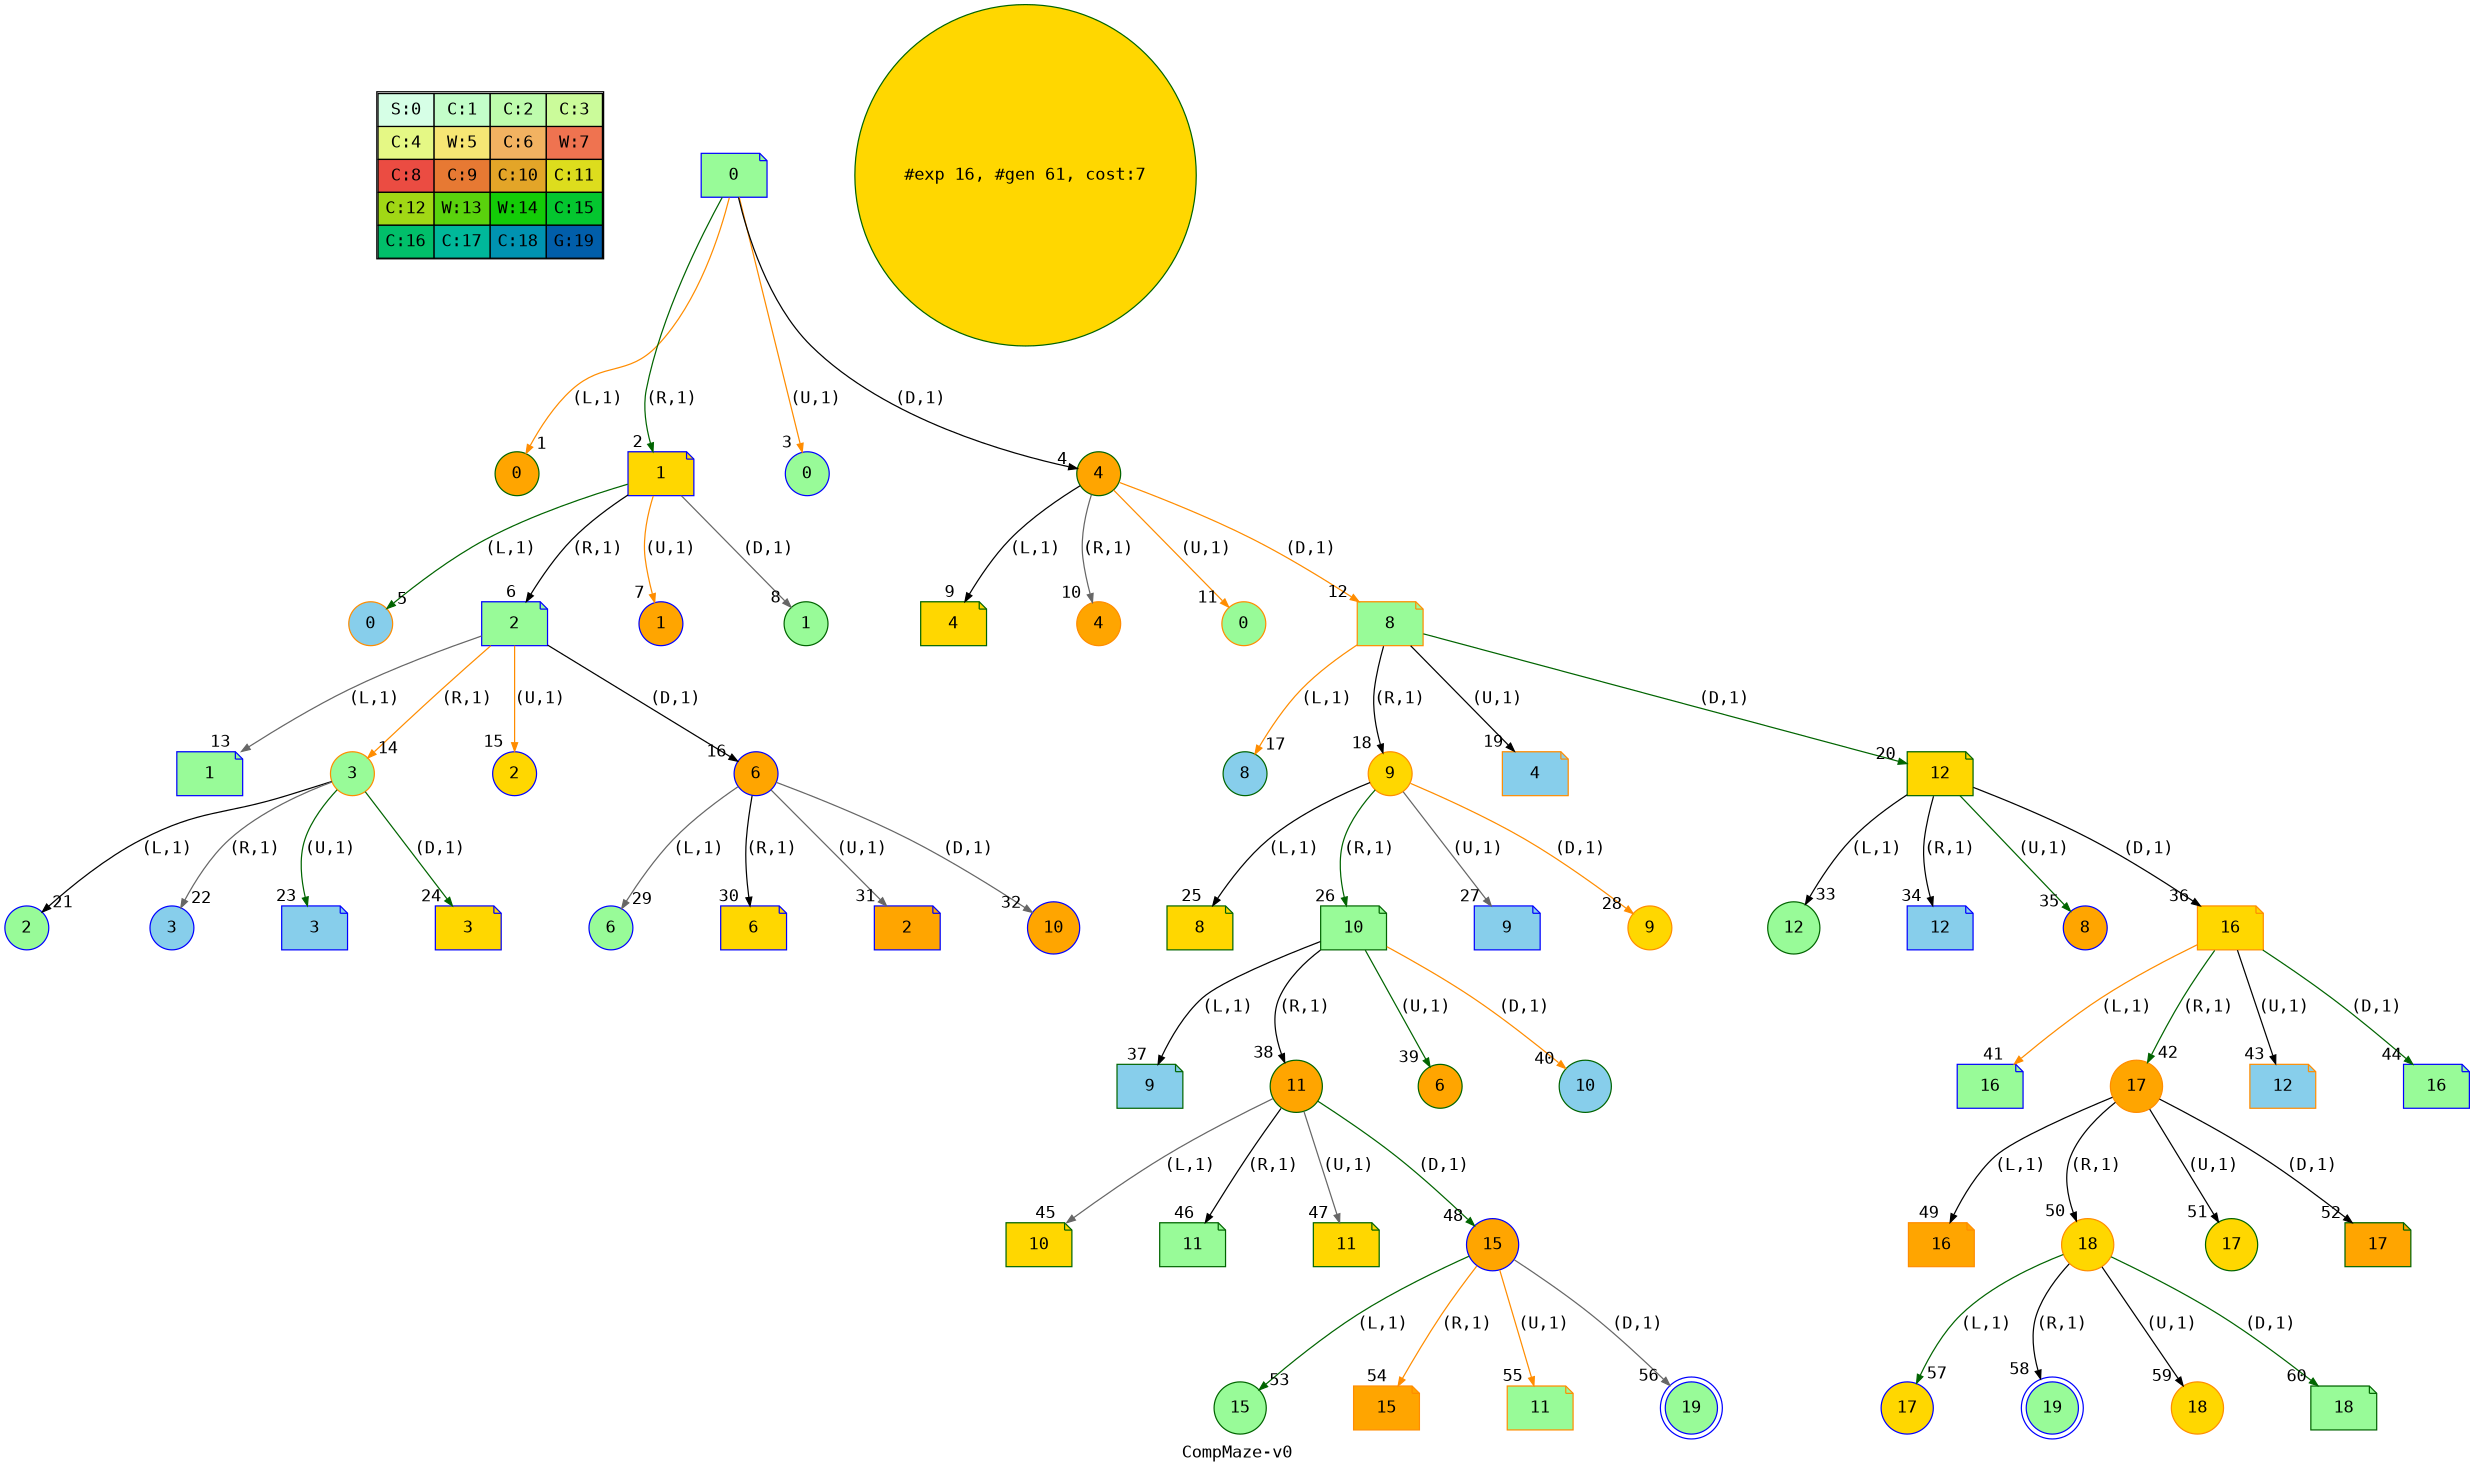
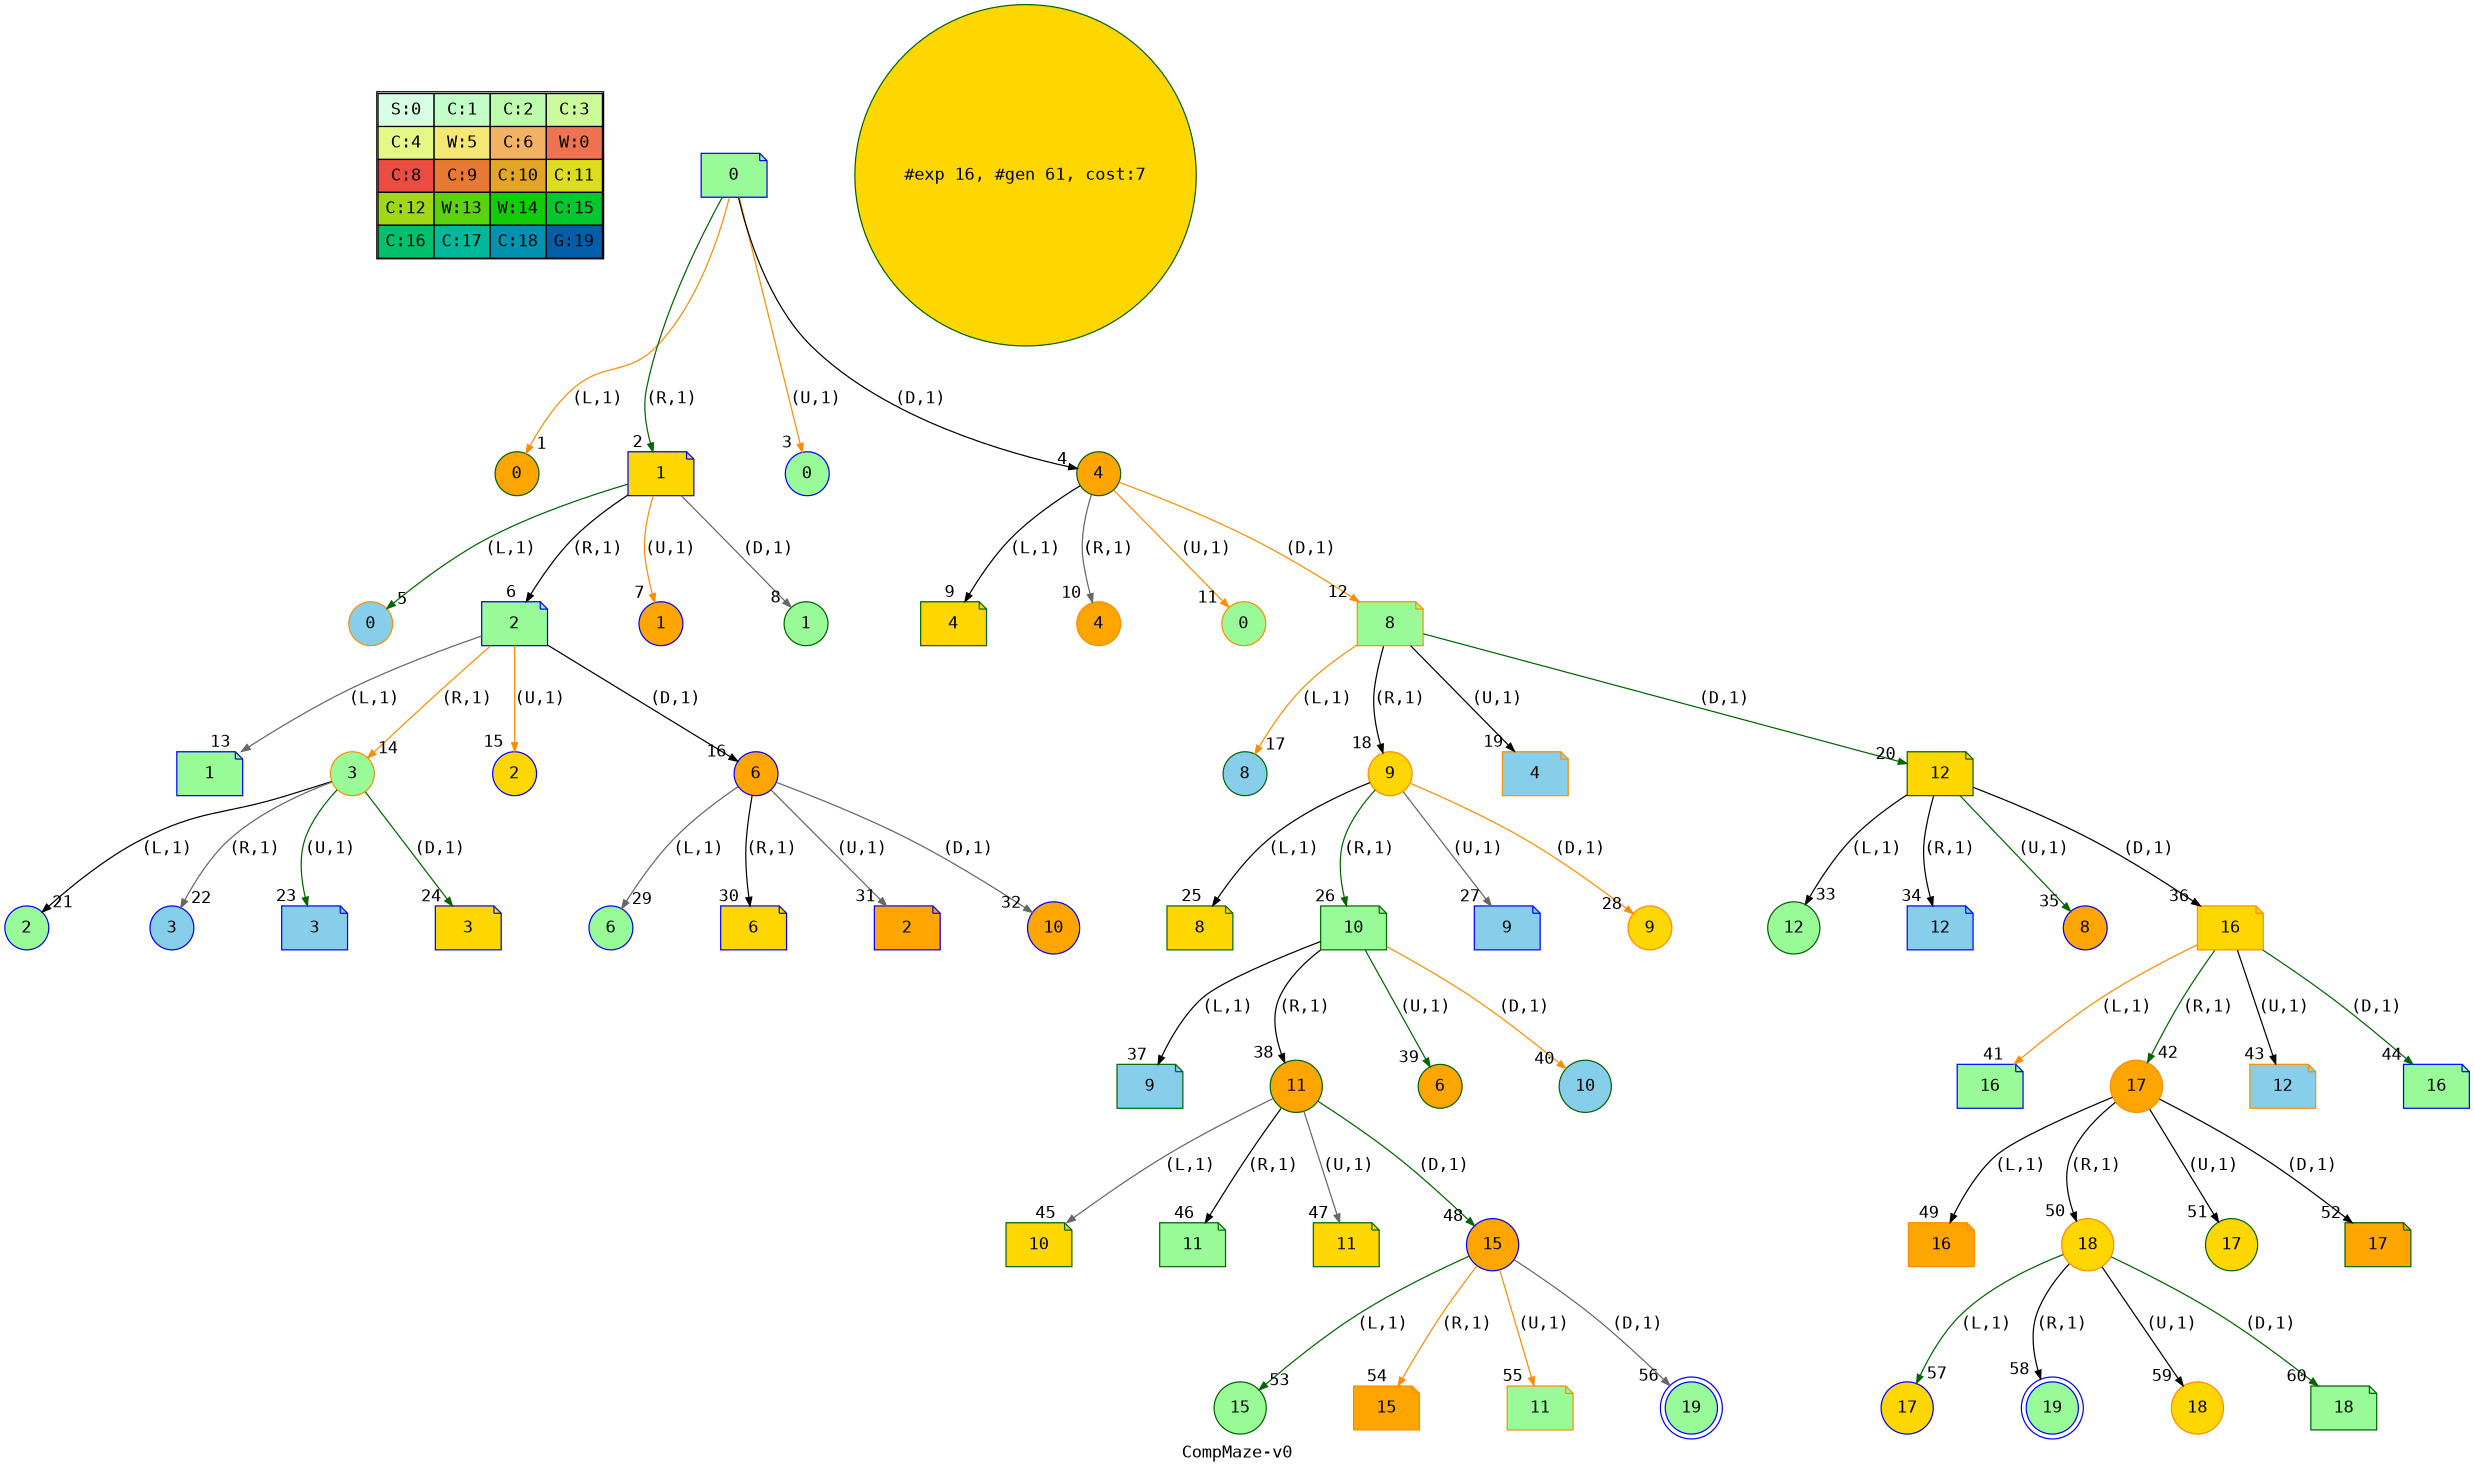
node "S:0": text "W:7" -> "W:0"
